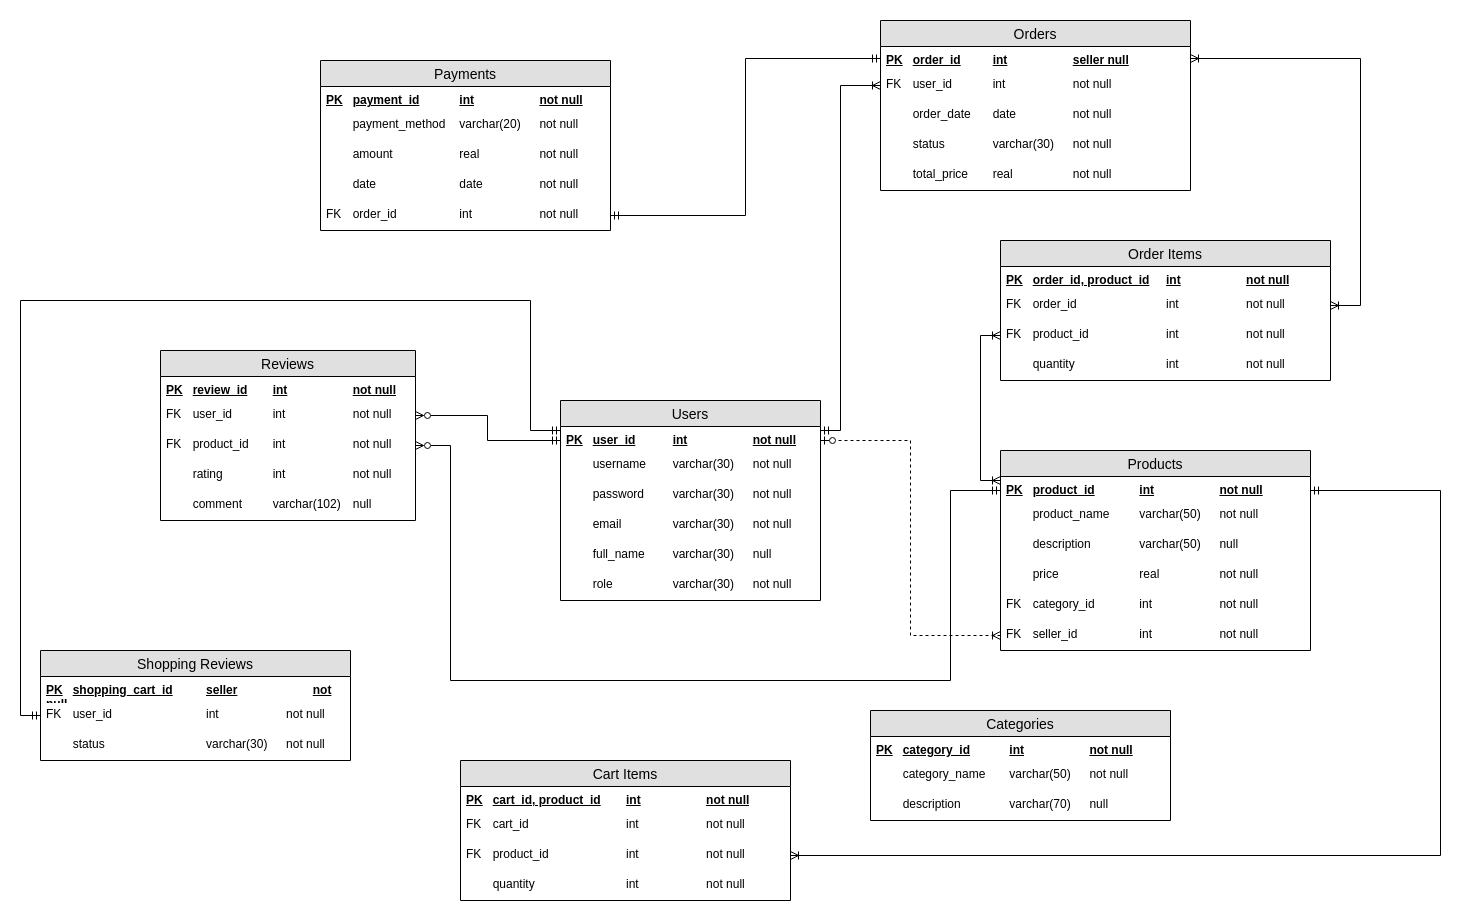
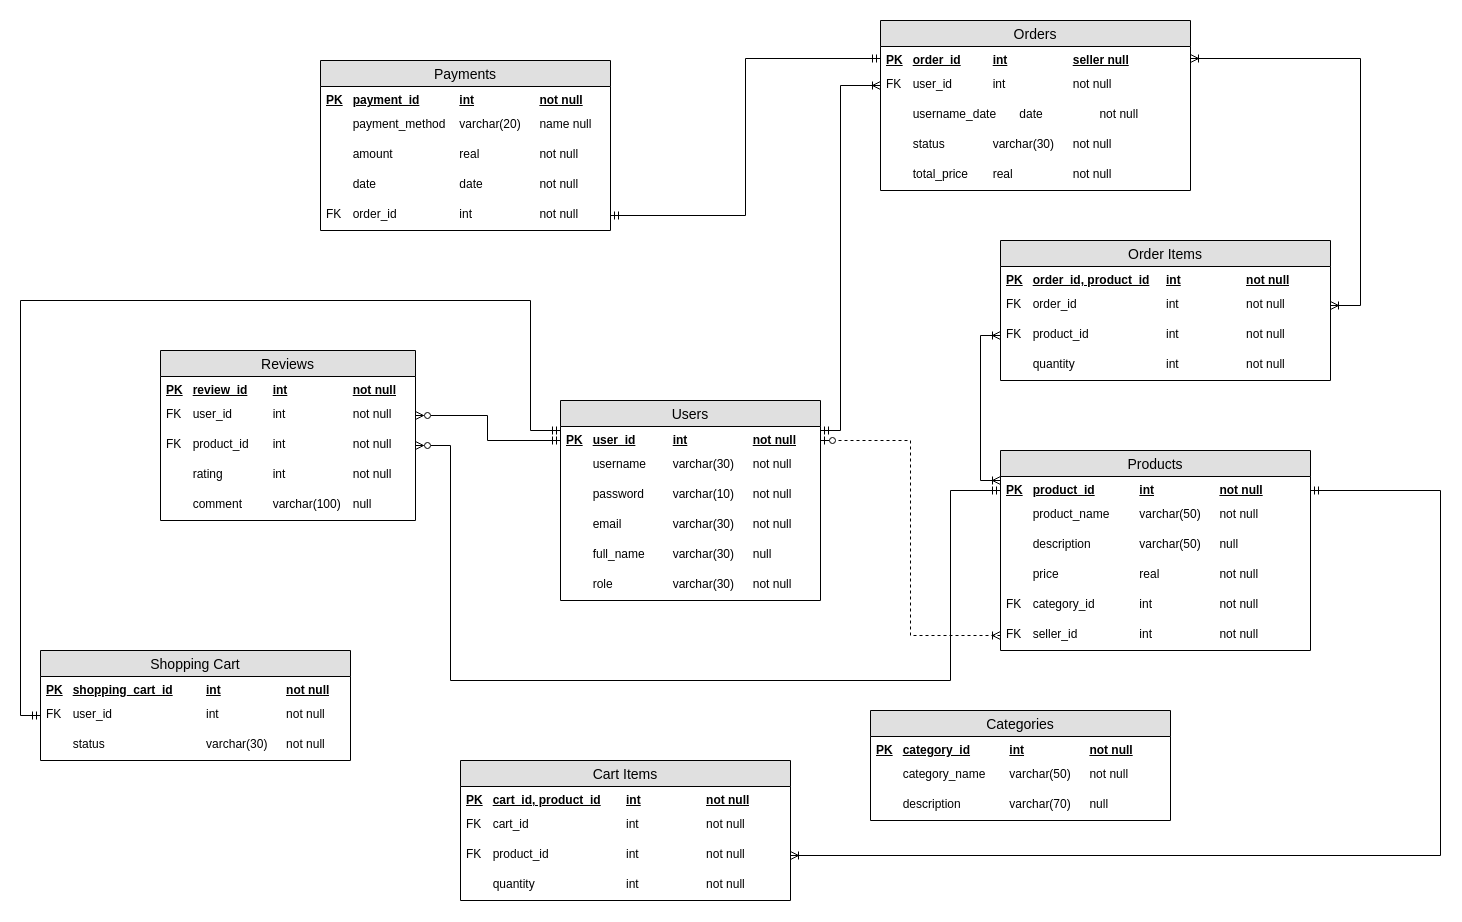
node "order_date date not null": label "order_date date not null" -> "username_date date not null"
node "payment_method varchar(20) not null": label "payment_method varchar(20) not null" -> "payment_method varchar(20) name null"
node "password varchar(30) not null": label "password varchar(30) not null" -> "password varchar(10) not null"
node "comment varchar(102) null": label "comment varchar(102) null" -> "comment varchar(100) null"
node "Shopping Reviews": label "Shopping Reviews" -> "Shopping Cart"
node "PK shopping_cart_id seller not null": label "PK shopping_cart_id seller not null" -> "PK shopping_cart_id int not null"
